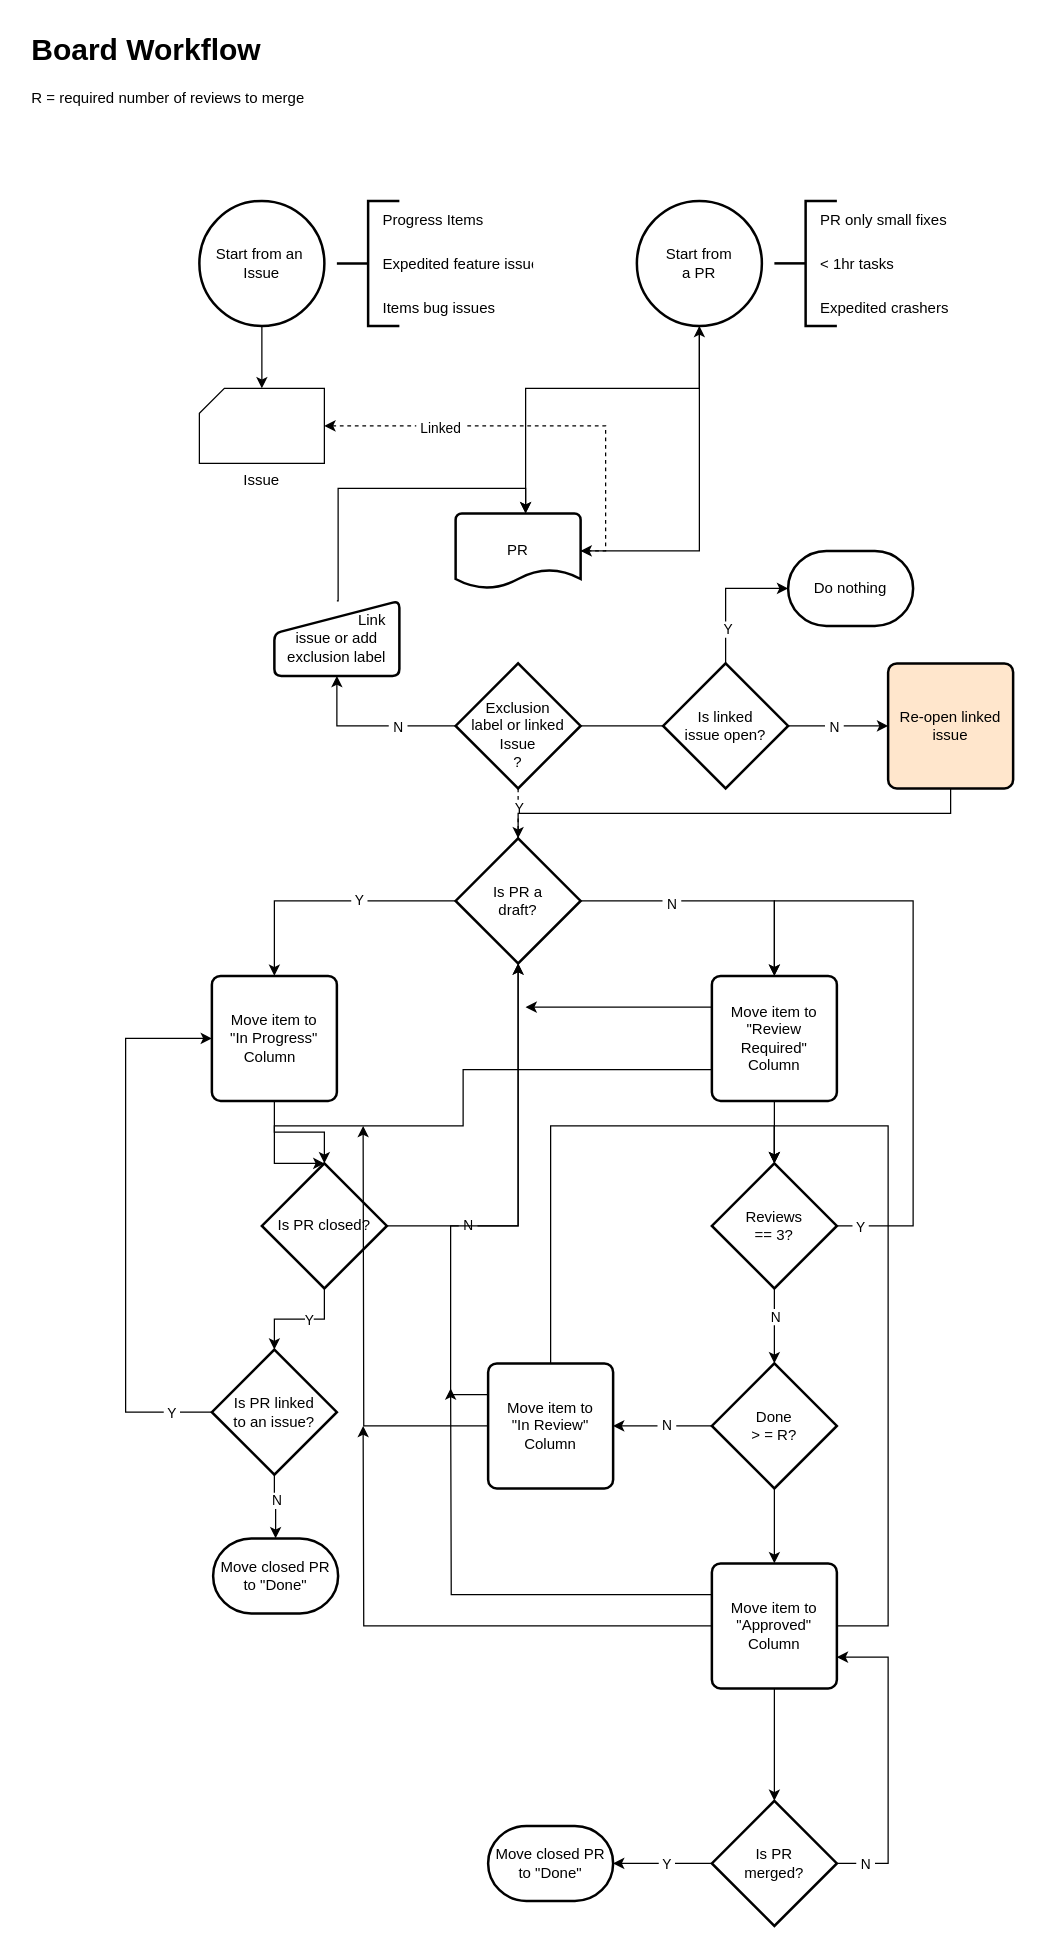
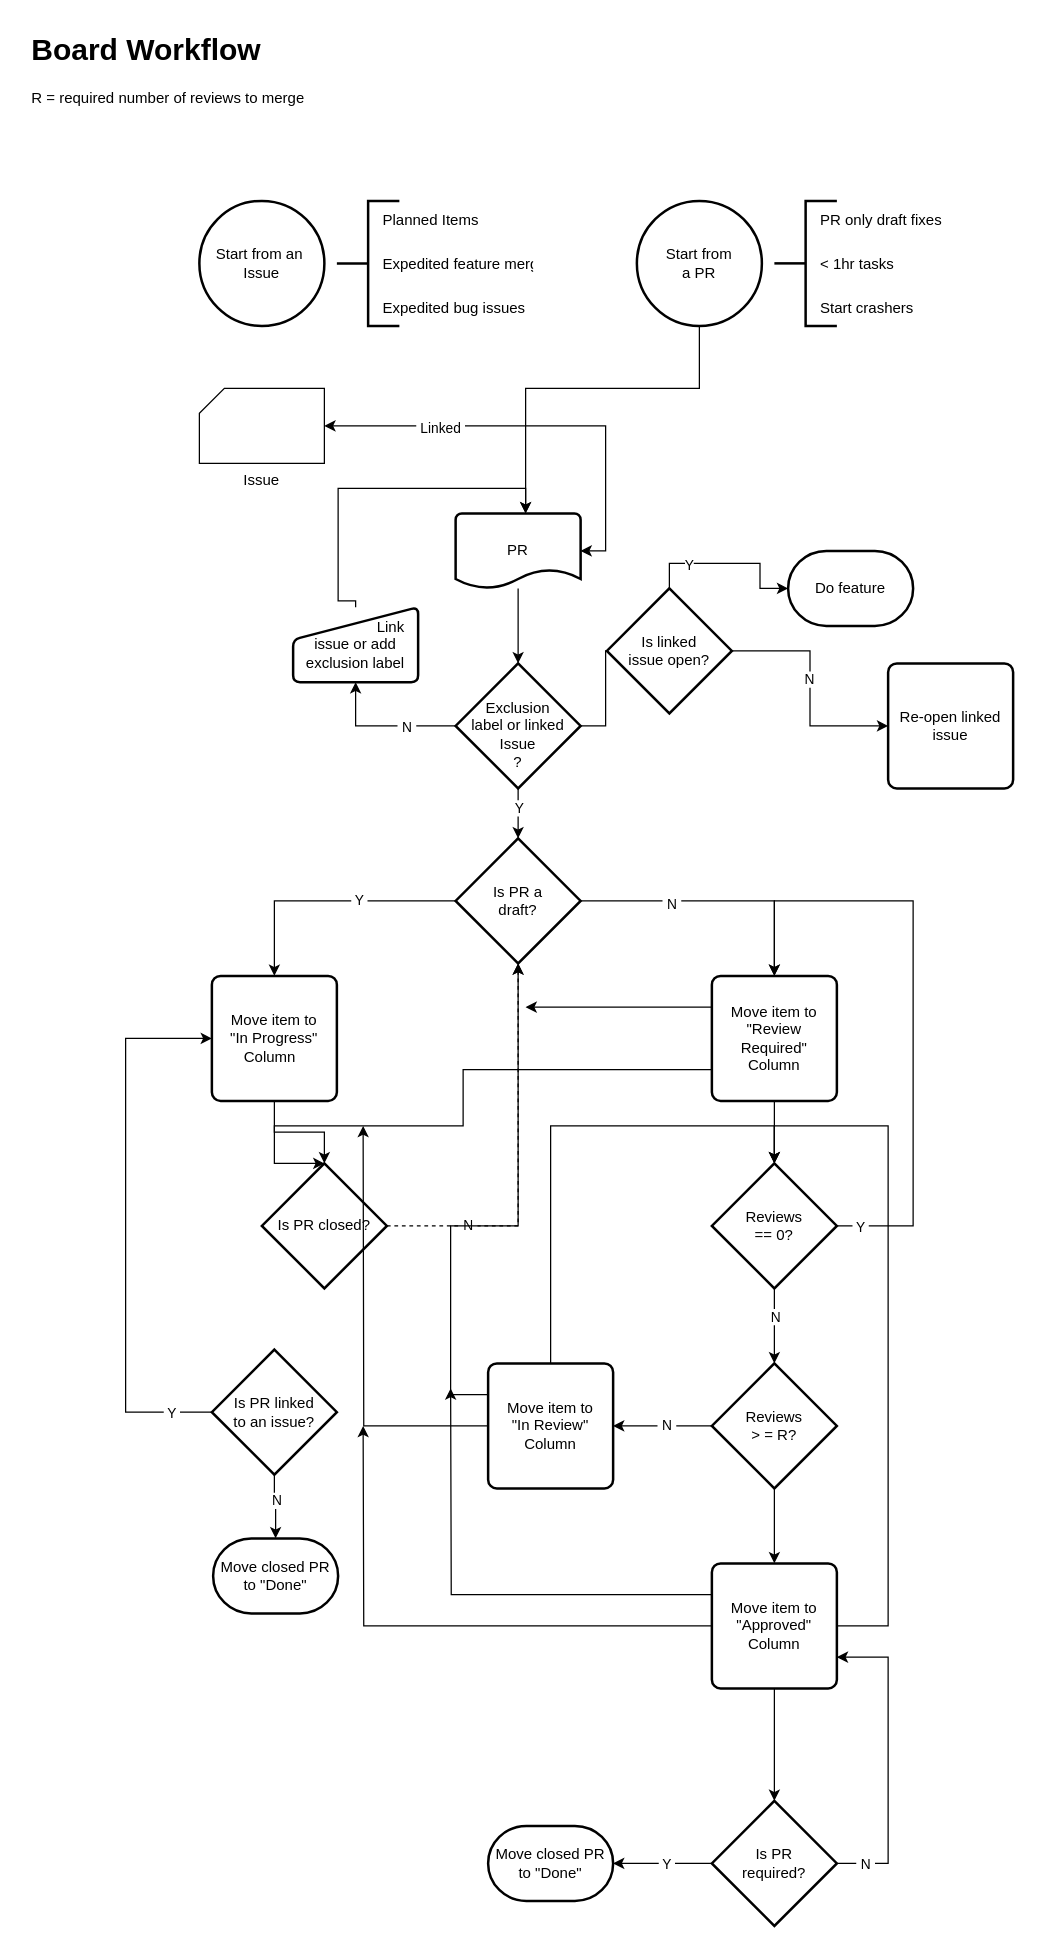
node "Progress Items": label "Progress Items" -> "Planned Items"
node "PR only small fixes": label "PR only small fixes" -> "PR only draft fixes"
node "Expedited feature issues": label "Expedited feature issues" -> "Expedited feature merged"
node "Items bug issues": label "Items bug issues" -> "Expedited bug issues"
node "Expedited crashers": label "Expedited crashers" -> "Start crashers"
edge "Start from an Issue" -> "Issue": removed
edge "Issue" -- "PR": style dashed -> solid
edge "PR" -> "Start from a PR": now "PR" -> "Exclusion label or linked Issue ?"
node "Do nothing": label "Do nothing" -> "Do feature"
node "Link issue or add exclusion label": moved (337, 638) -> (356, 644)
node "Is linked issue open?": moved (726, 726) -> (669, 651)
node "Re-open linked issue": fillcolor #ffe6cc -> #ffffff
edge "Exclusion label or linked Issue ?" -> "Is PR a draft?": style dashed -> solid
edge "Re-open linked issue" -- "Is PR a draft?": removed
edge "Is PR closed?" -> "Is PR a draft?": style solid -> dashed
node "Reviews == 3?": label "Reviews == 3?" -> "Reviews == 0?"
edge "Is PR closed?" -> "Is PR linked to an issue?": removed, label "Y"
node "Done > = R?": label "Done > = R?" -> "Reviews > = R?"
node "Is PR merged?": label "Is PR merged?" -> "Is PR required?"
